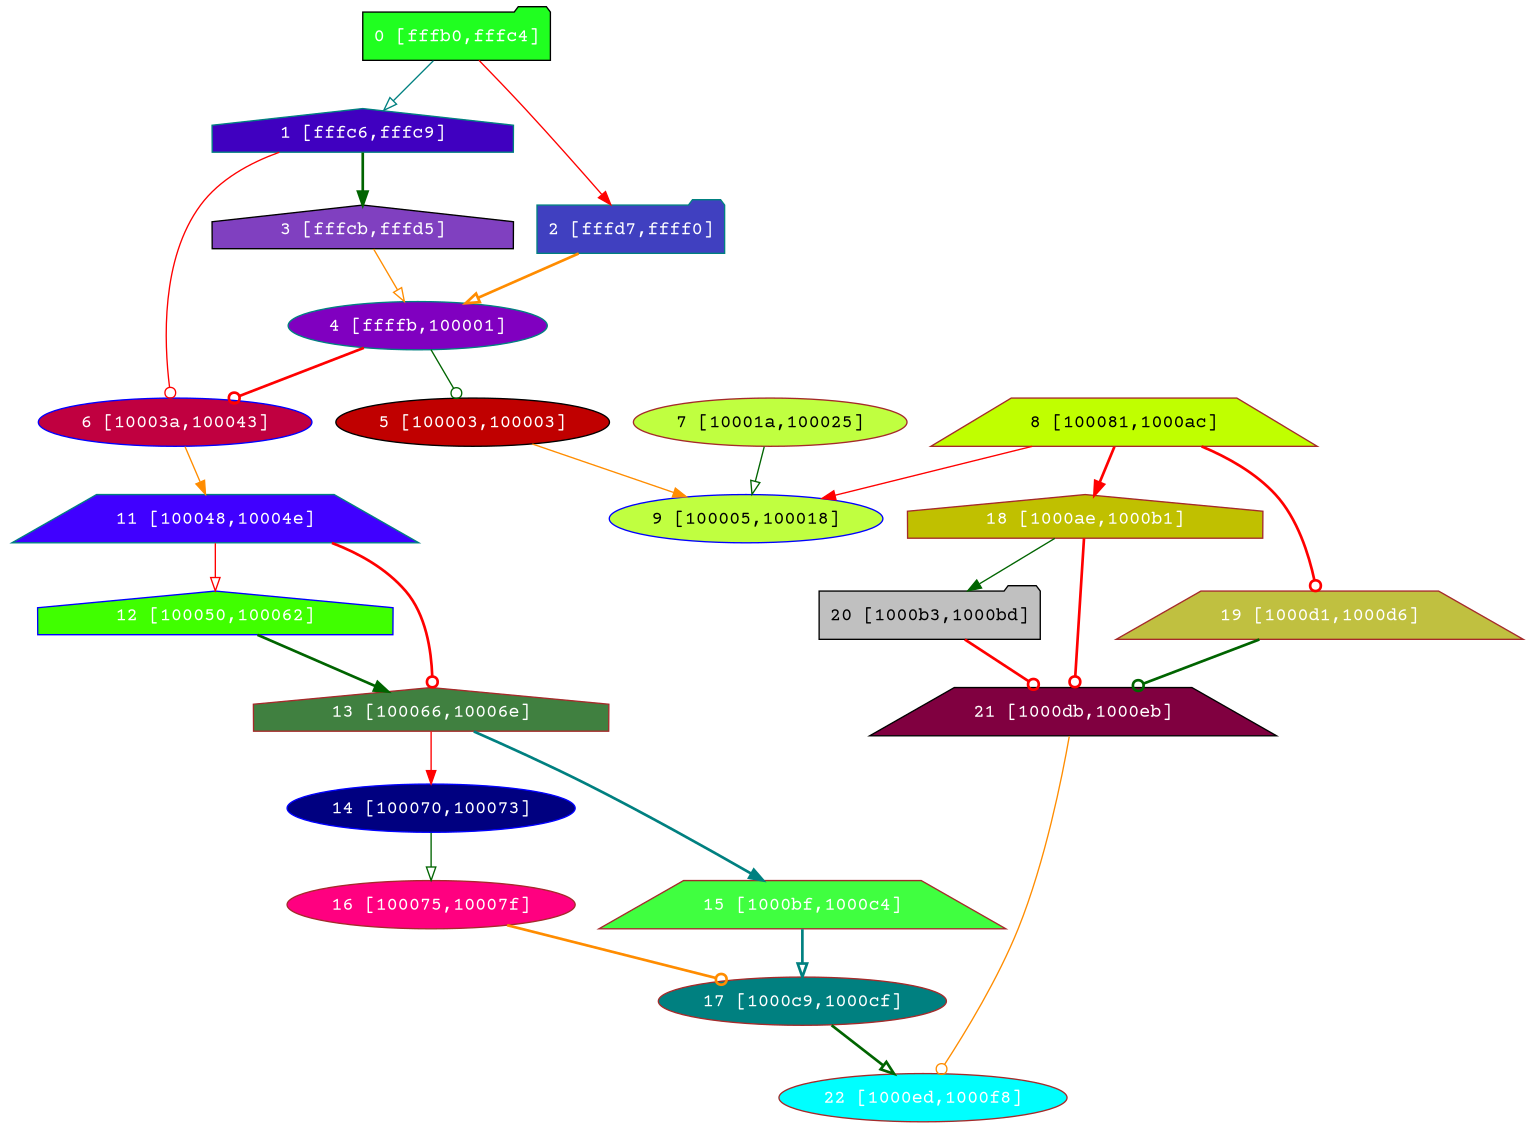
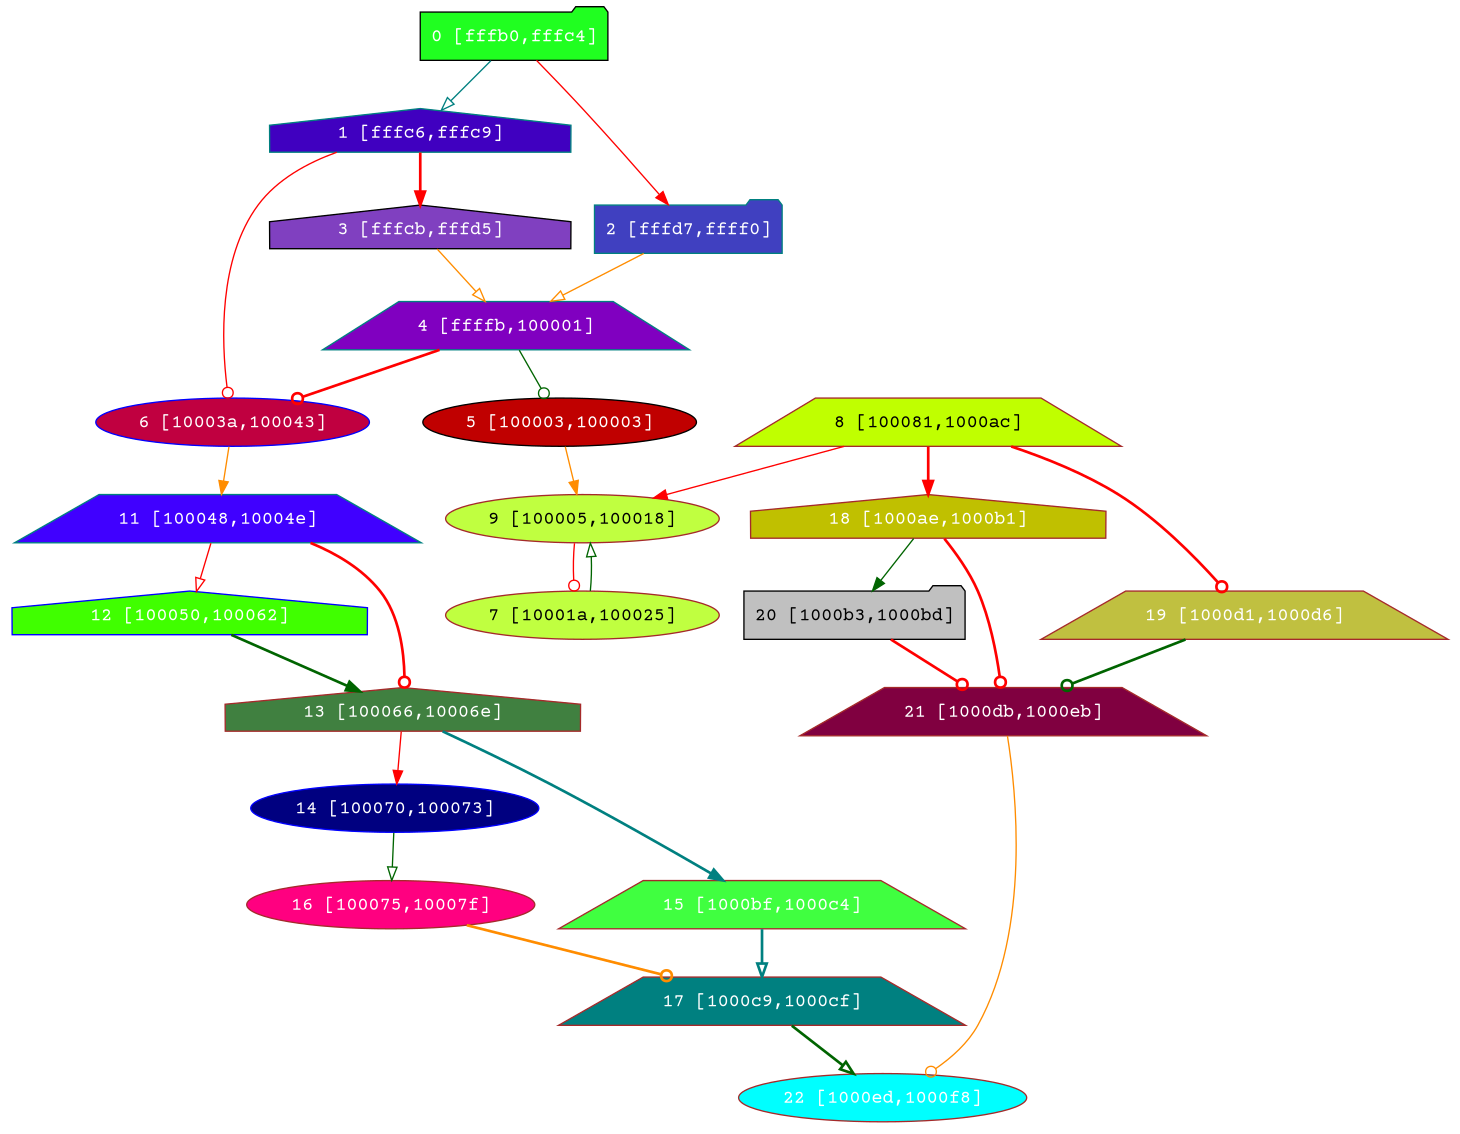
edge "1 [fffc6,fffc9]" -> "3 [fffcb,fffd5]": color darkgreen -> red
edge "2 [fffd7,ffff0]" -> "4 [ffffb,100001]": style bold -> solid
node "4 [ffffb,100001]": shape ellipse -> trapezium
node "9 [100005,100018]": color blue -> brown
edge "9 [100005,100018]" -> "7 [10001a,100025]": added
node "21 [1000db,1000eb]": color black -> brown
node "17 [1000c9,1000cf]": shape ellipse -> trapezium
